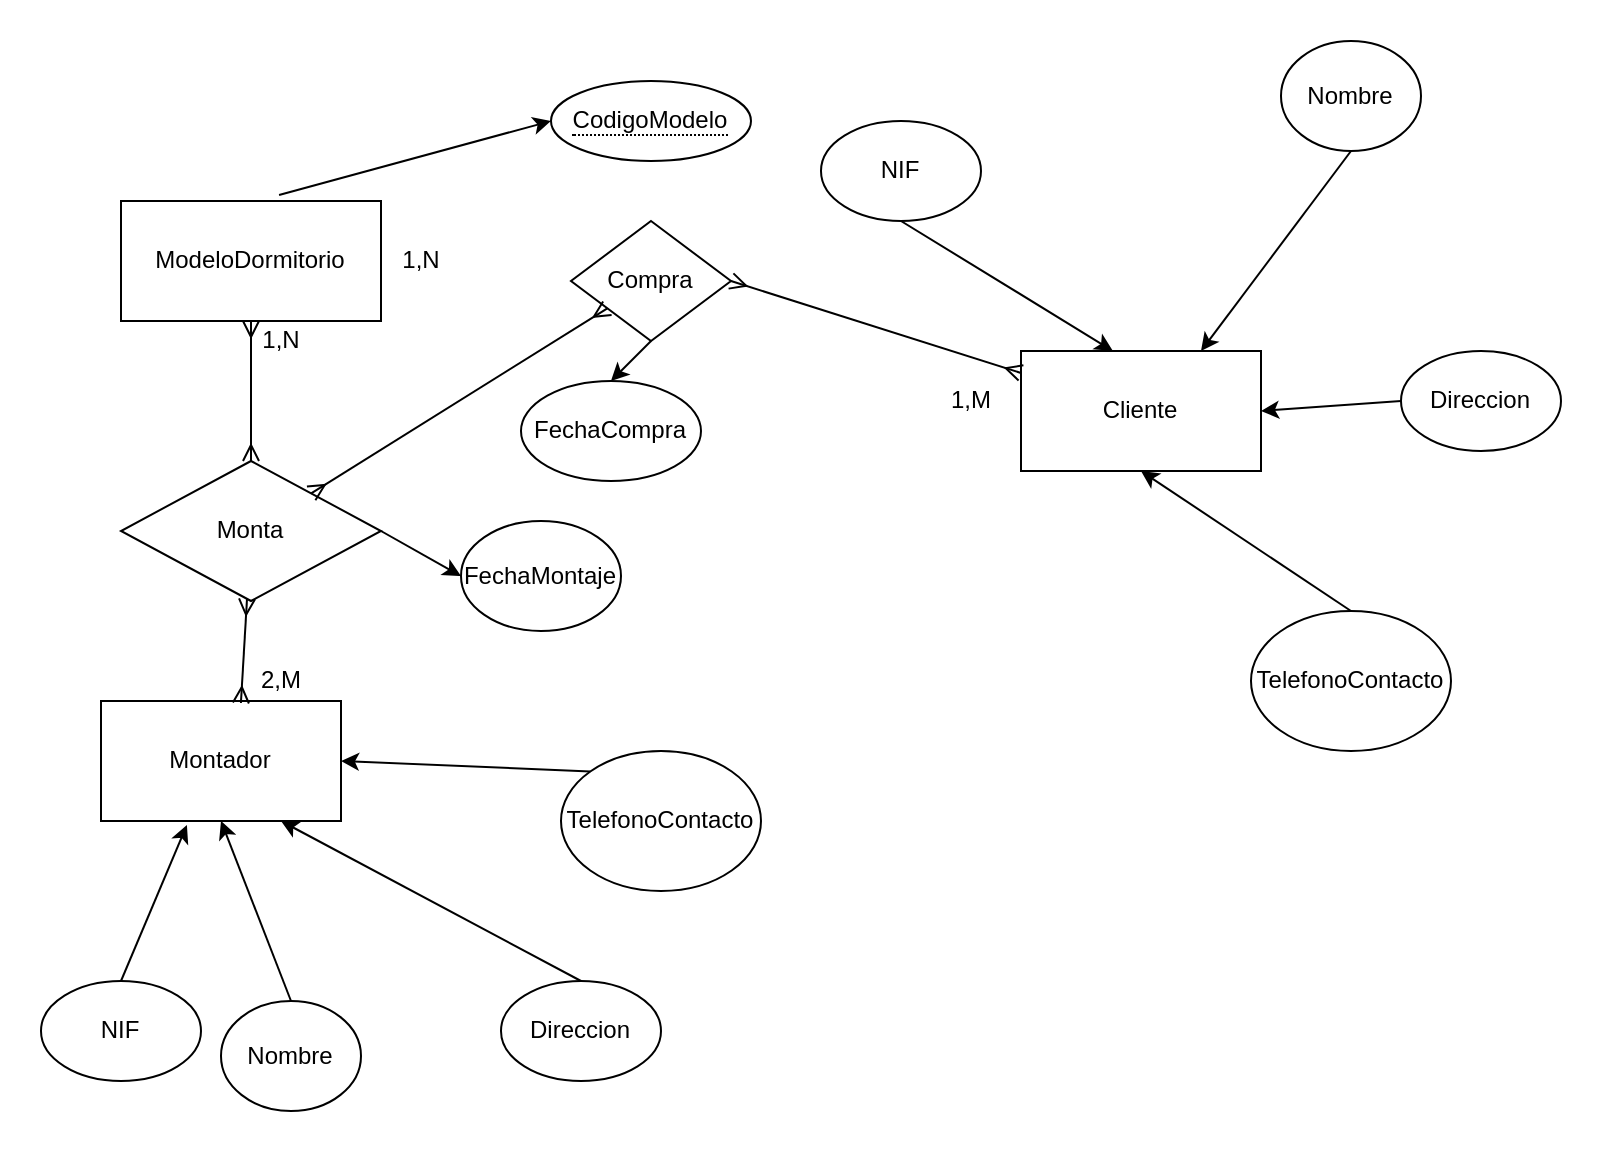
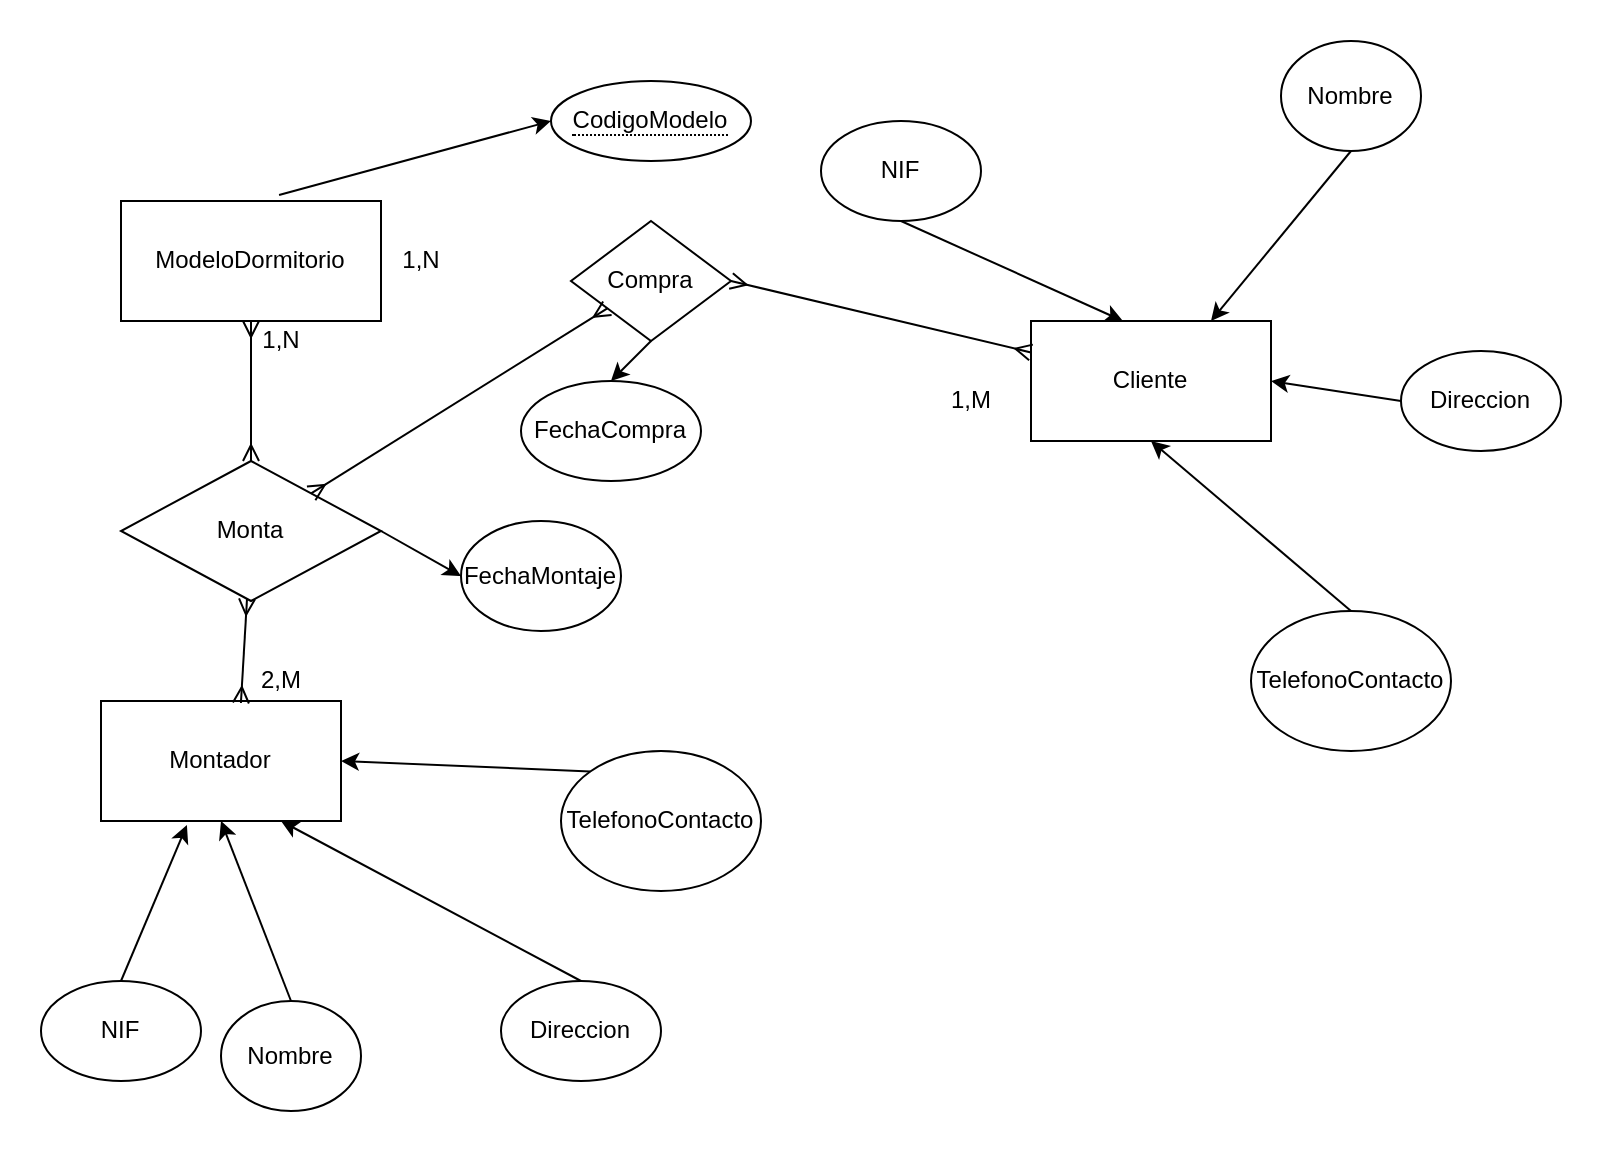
node "Cliente": moved (1141, 411) -> (1151, 381)
